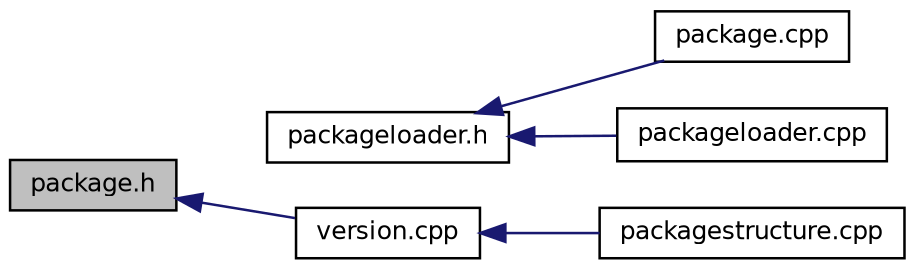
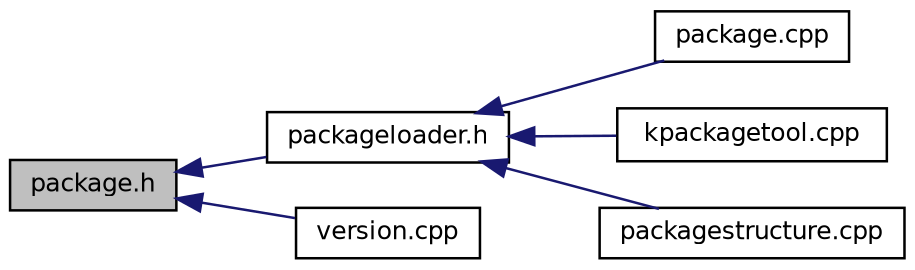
node "packageloader.cpp": label "packageloader.cpp" -> "kpackagetool.cpp"
edge "packageloader.h" -> "package.h": added
edge "packagestructure.cpp" -> "version.cpp": now "packagestructure.cpp" -> "packageloader.h"
